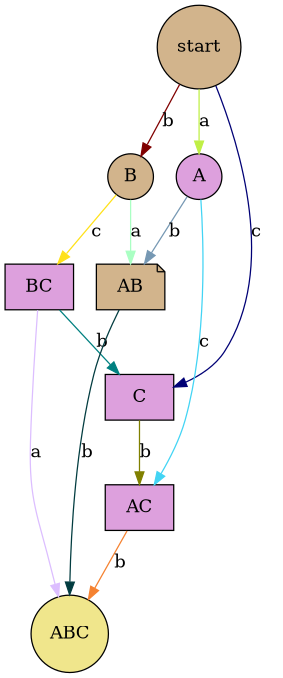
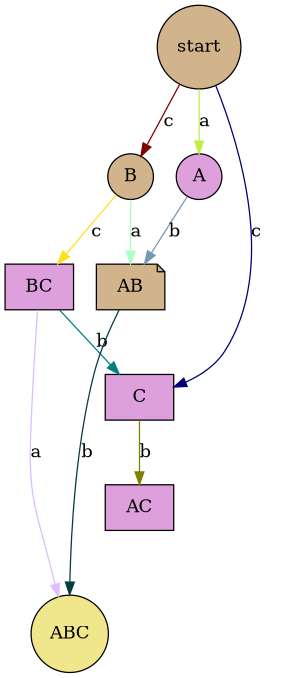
edge "start" -> "B": label "b" -> "c"
edge "A" -> "AC": removed, label "c"
edge "AC" -> "ABC": removed, label "b"
